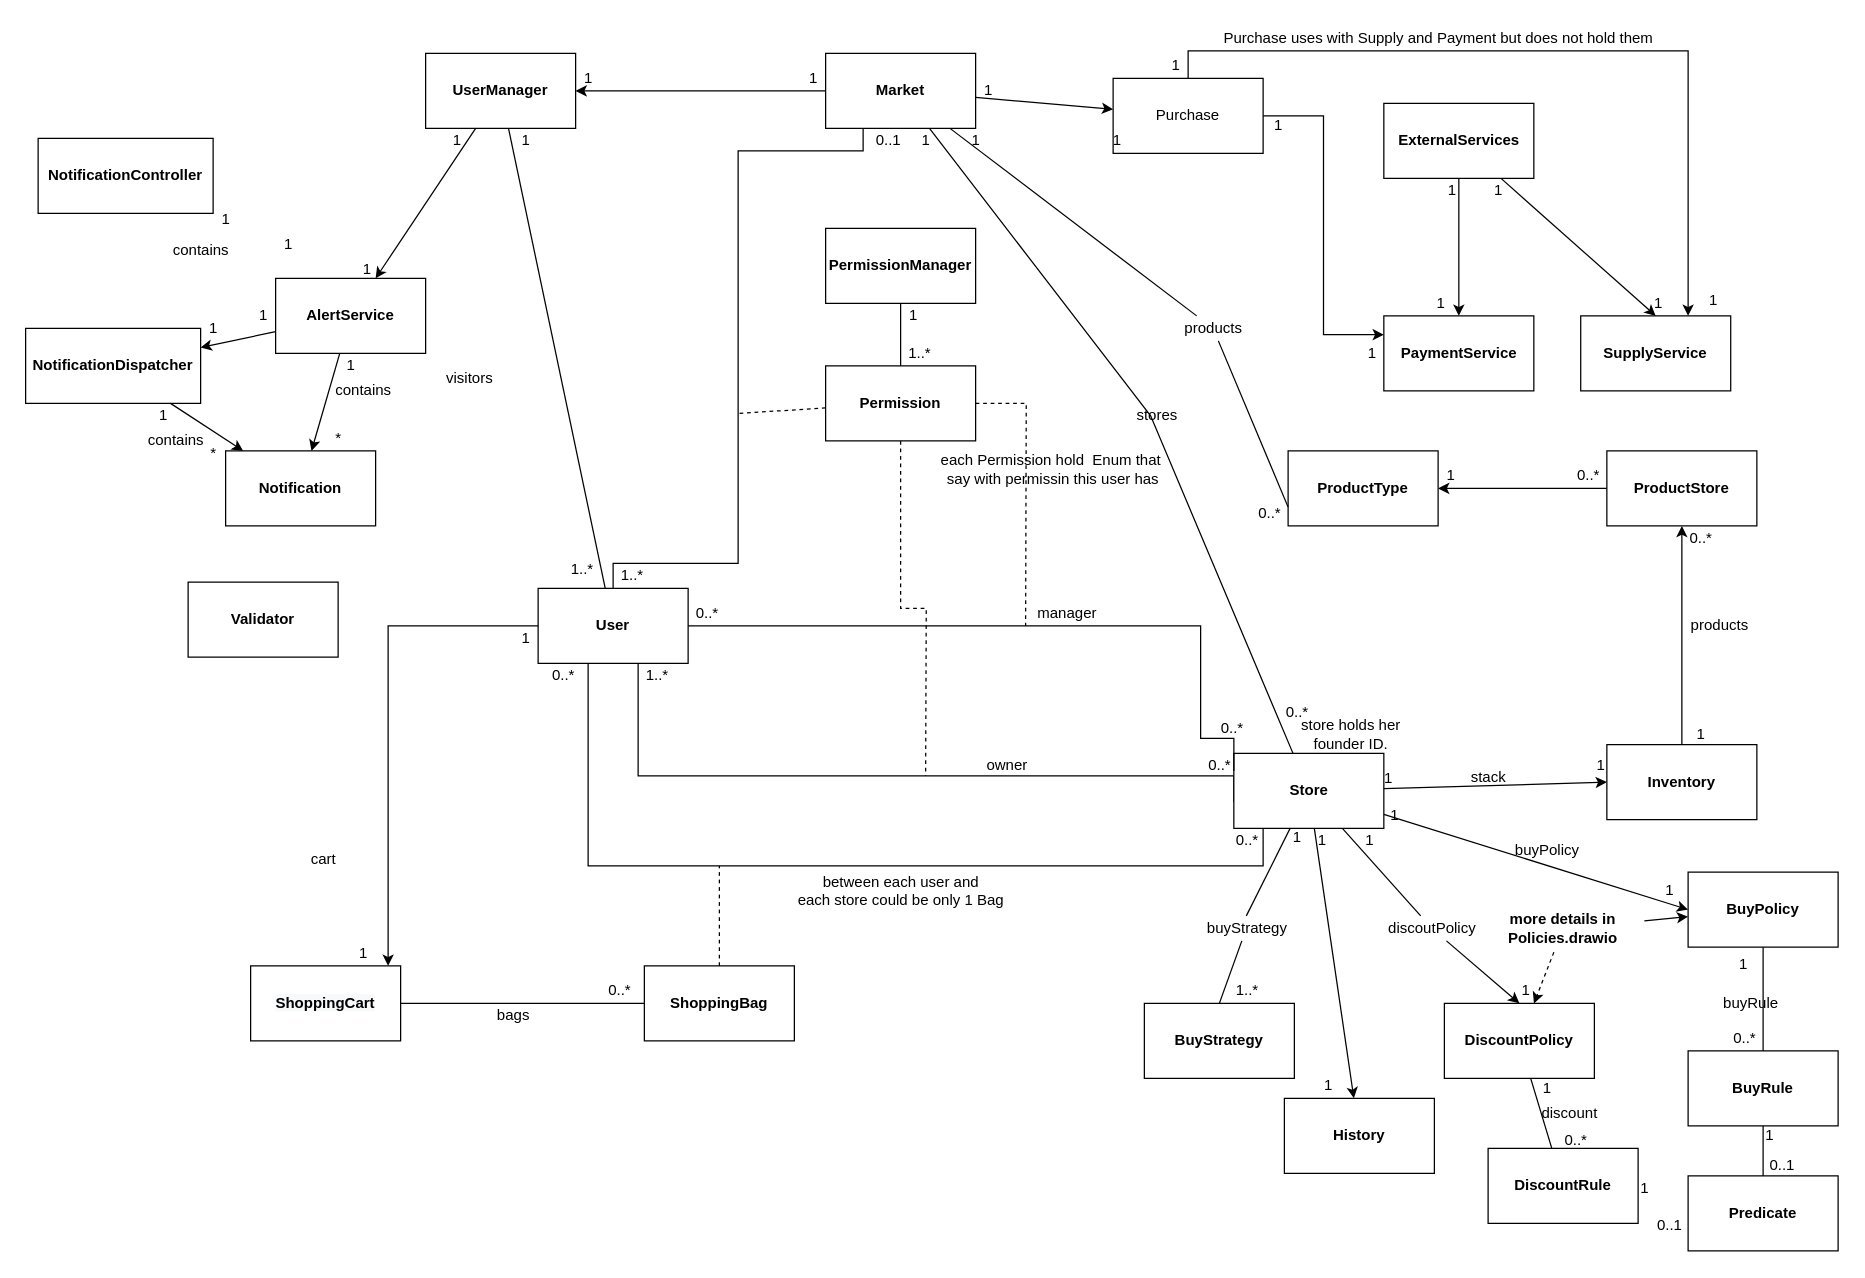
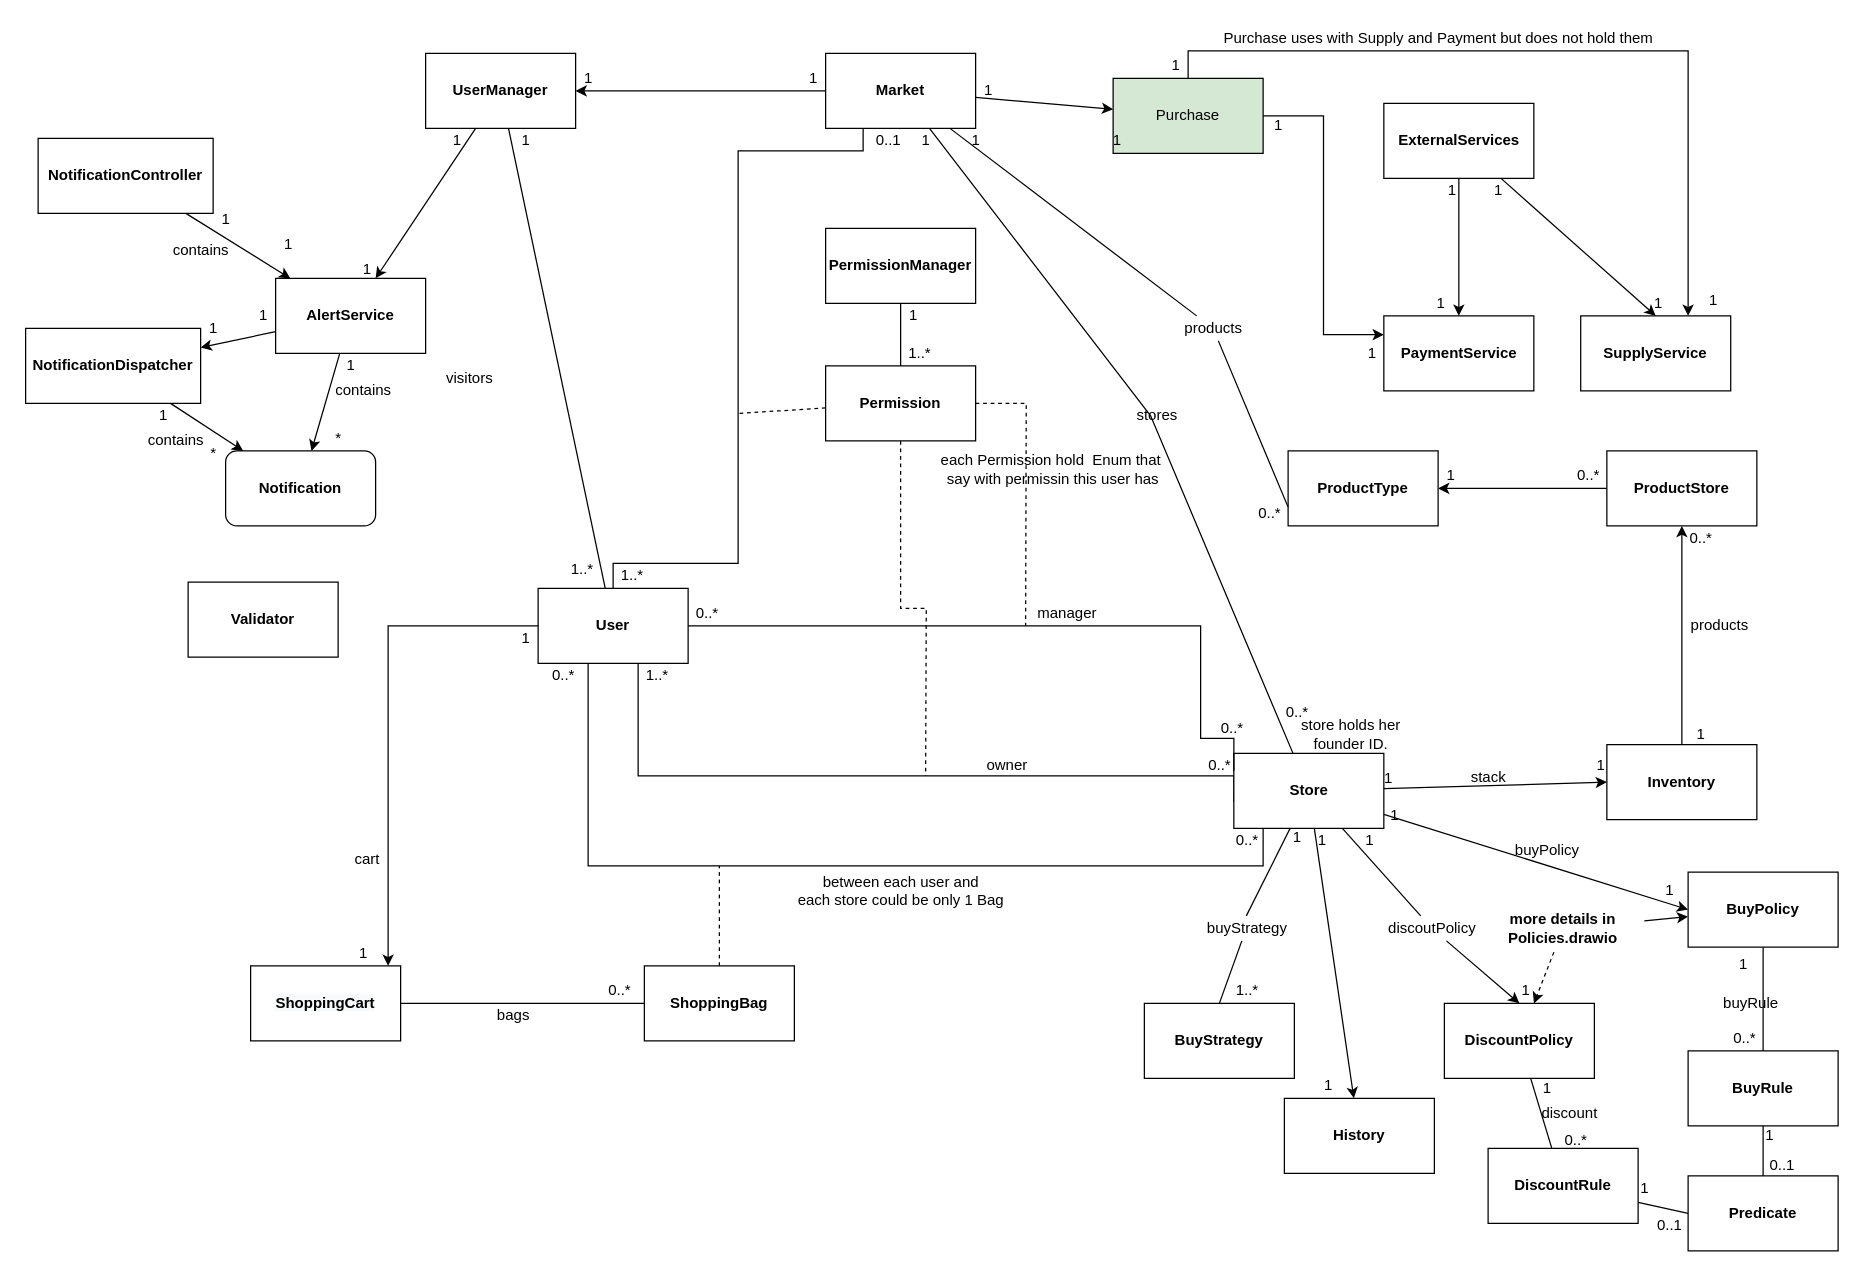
node "Purchase": fillcolor #ffffff -> #d5e8d4
edge "NotificationController" -> "AlertService": added
node "Notification": shape rectangle -> rounded rectangle
node "cart": moved (323, 859) -> (367, 859)
edge "DiscountRule" -- "Predicate": added
